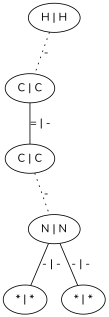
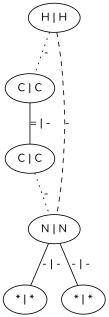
edge "H | H" -- "N | N": added, label "-"
